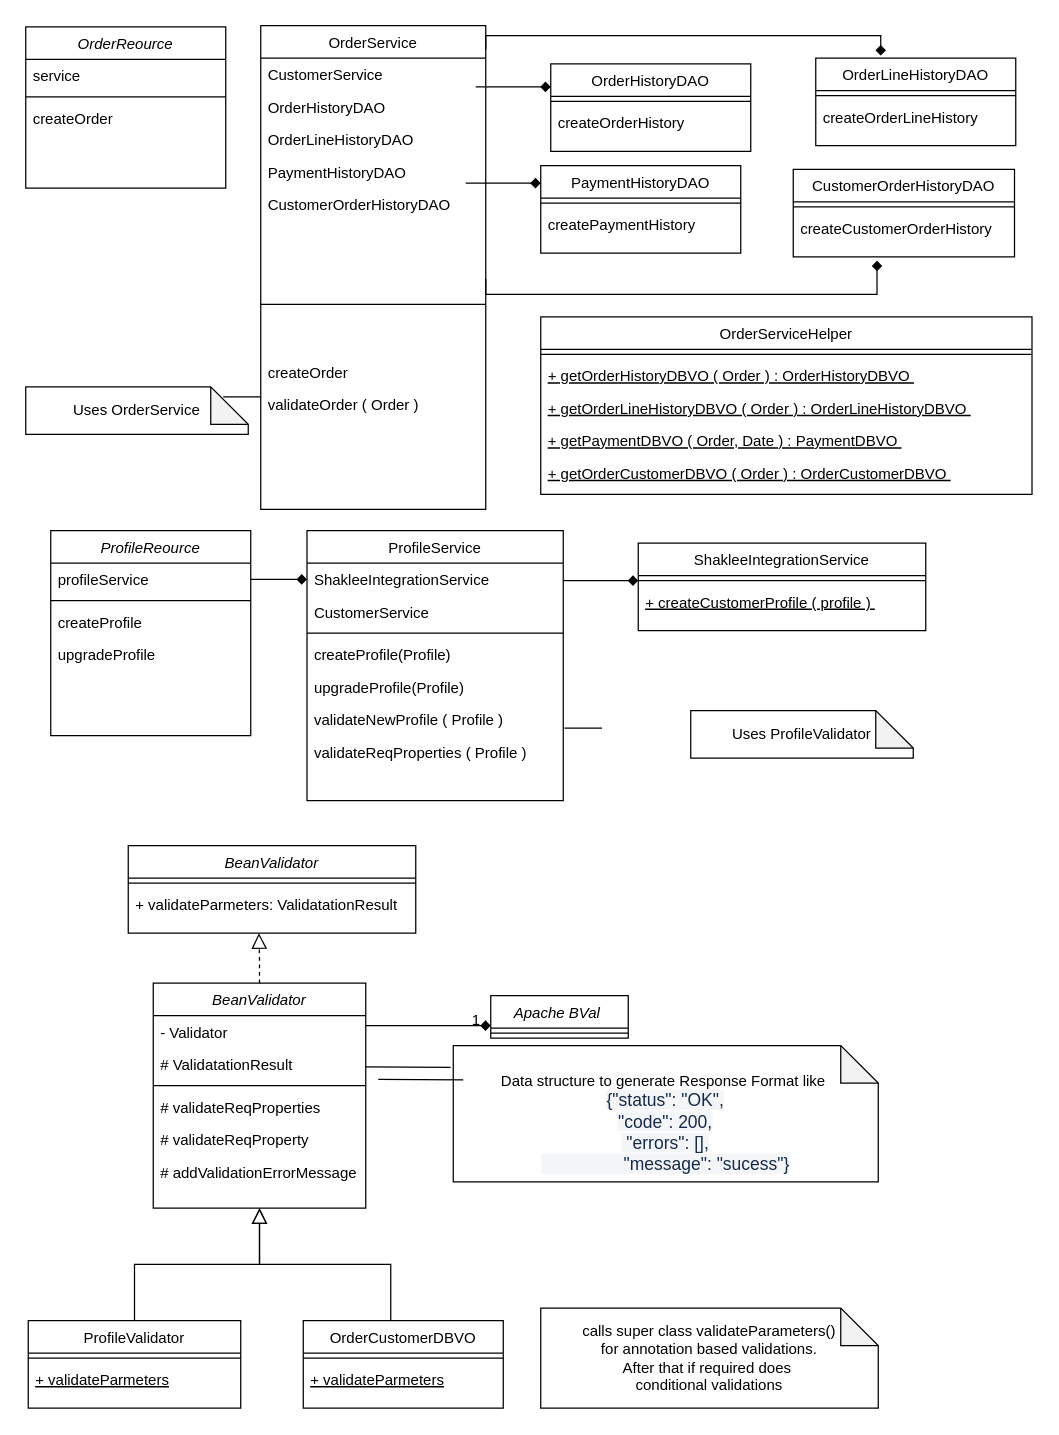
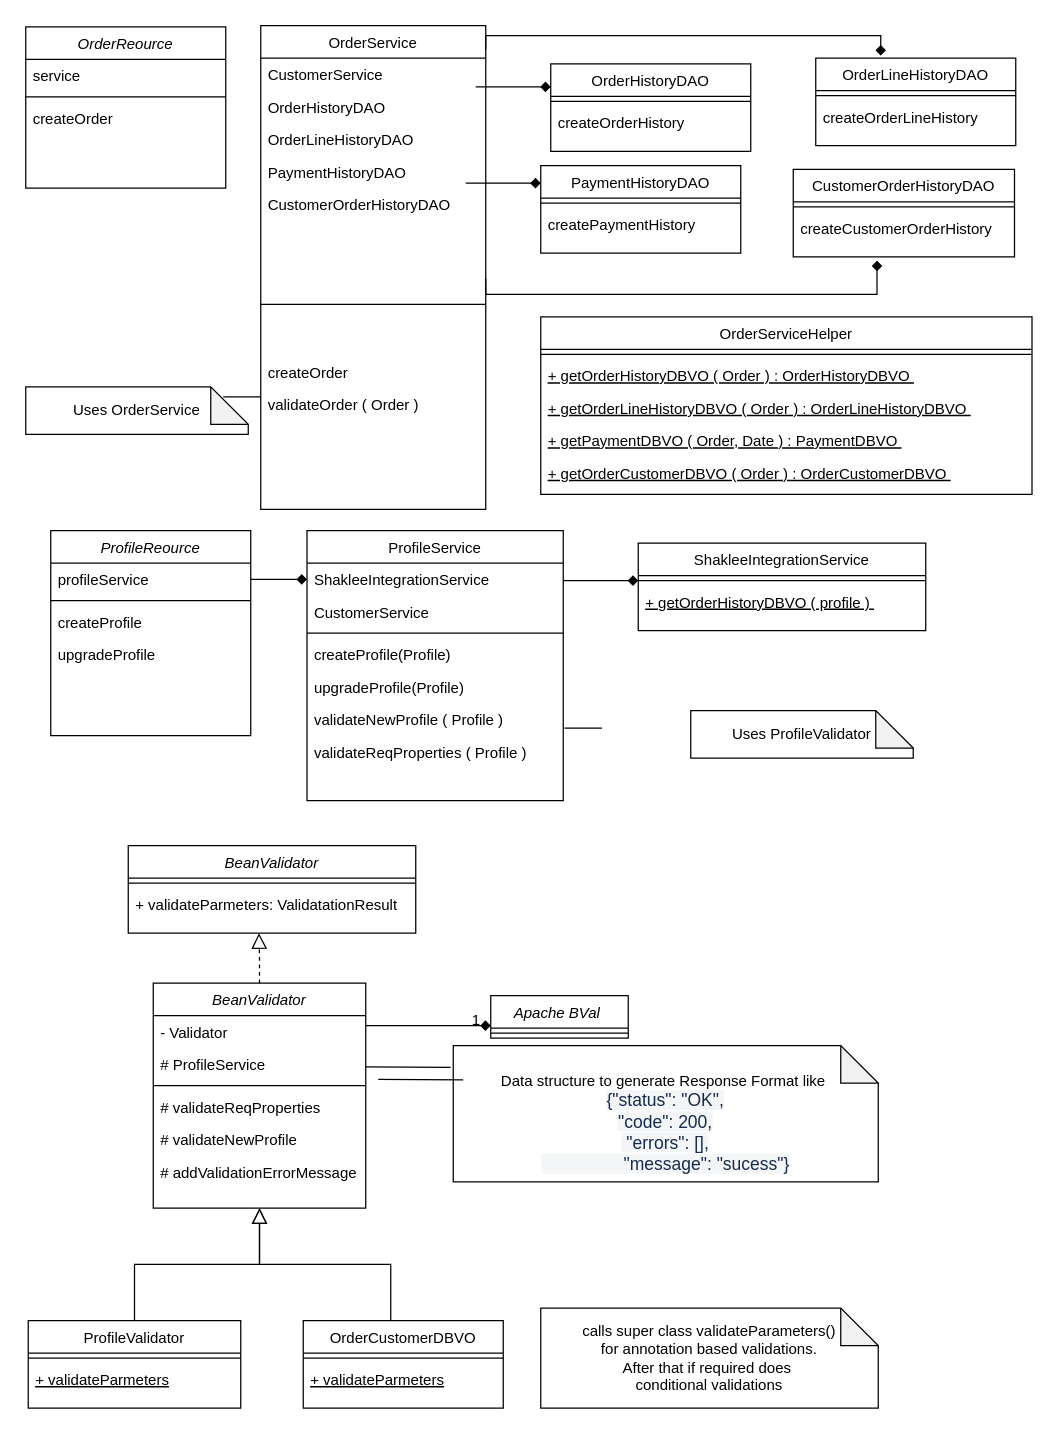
node "+ createCustomerProfile ( profile )": label "+ createCustomerProfile ( profile )" -> "+ getOrderHistoryDBVO ( profile )"
node "# ValidatationResult": label "# ValidatationResult" -> "# ProfileService"
node "# validateReqProperty": label "# validateReqProperty" -> "# validateNewProfile"
